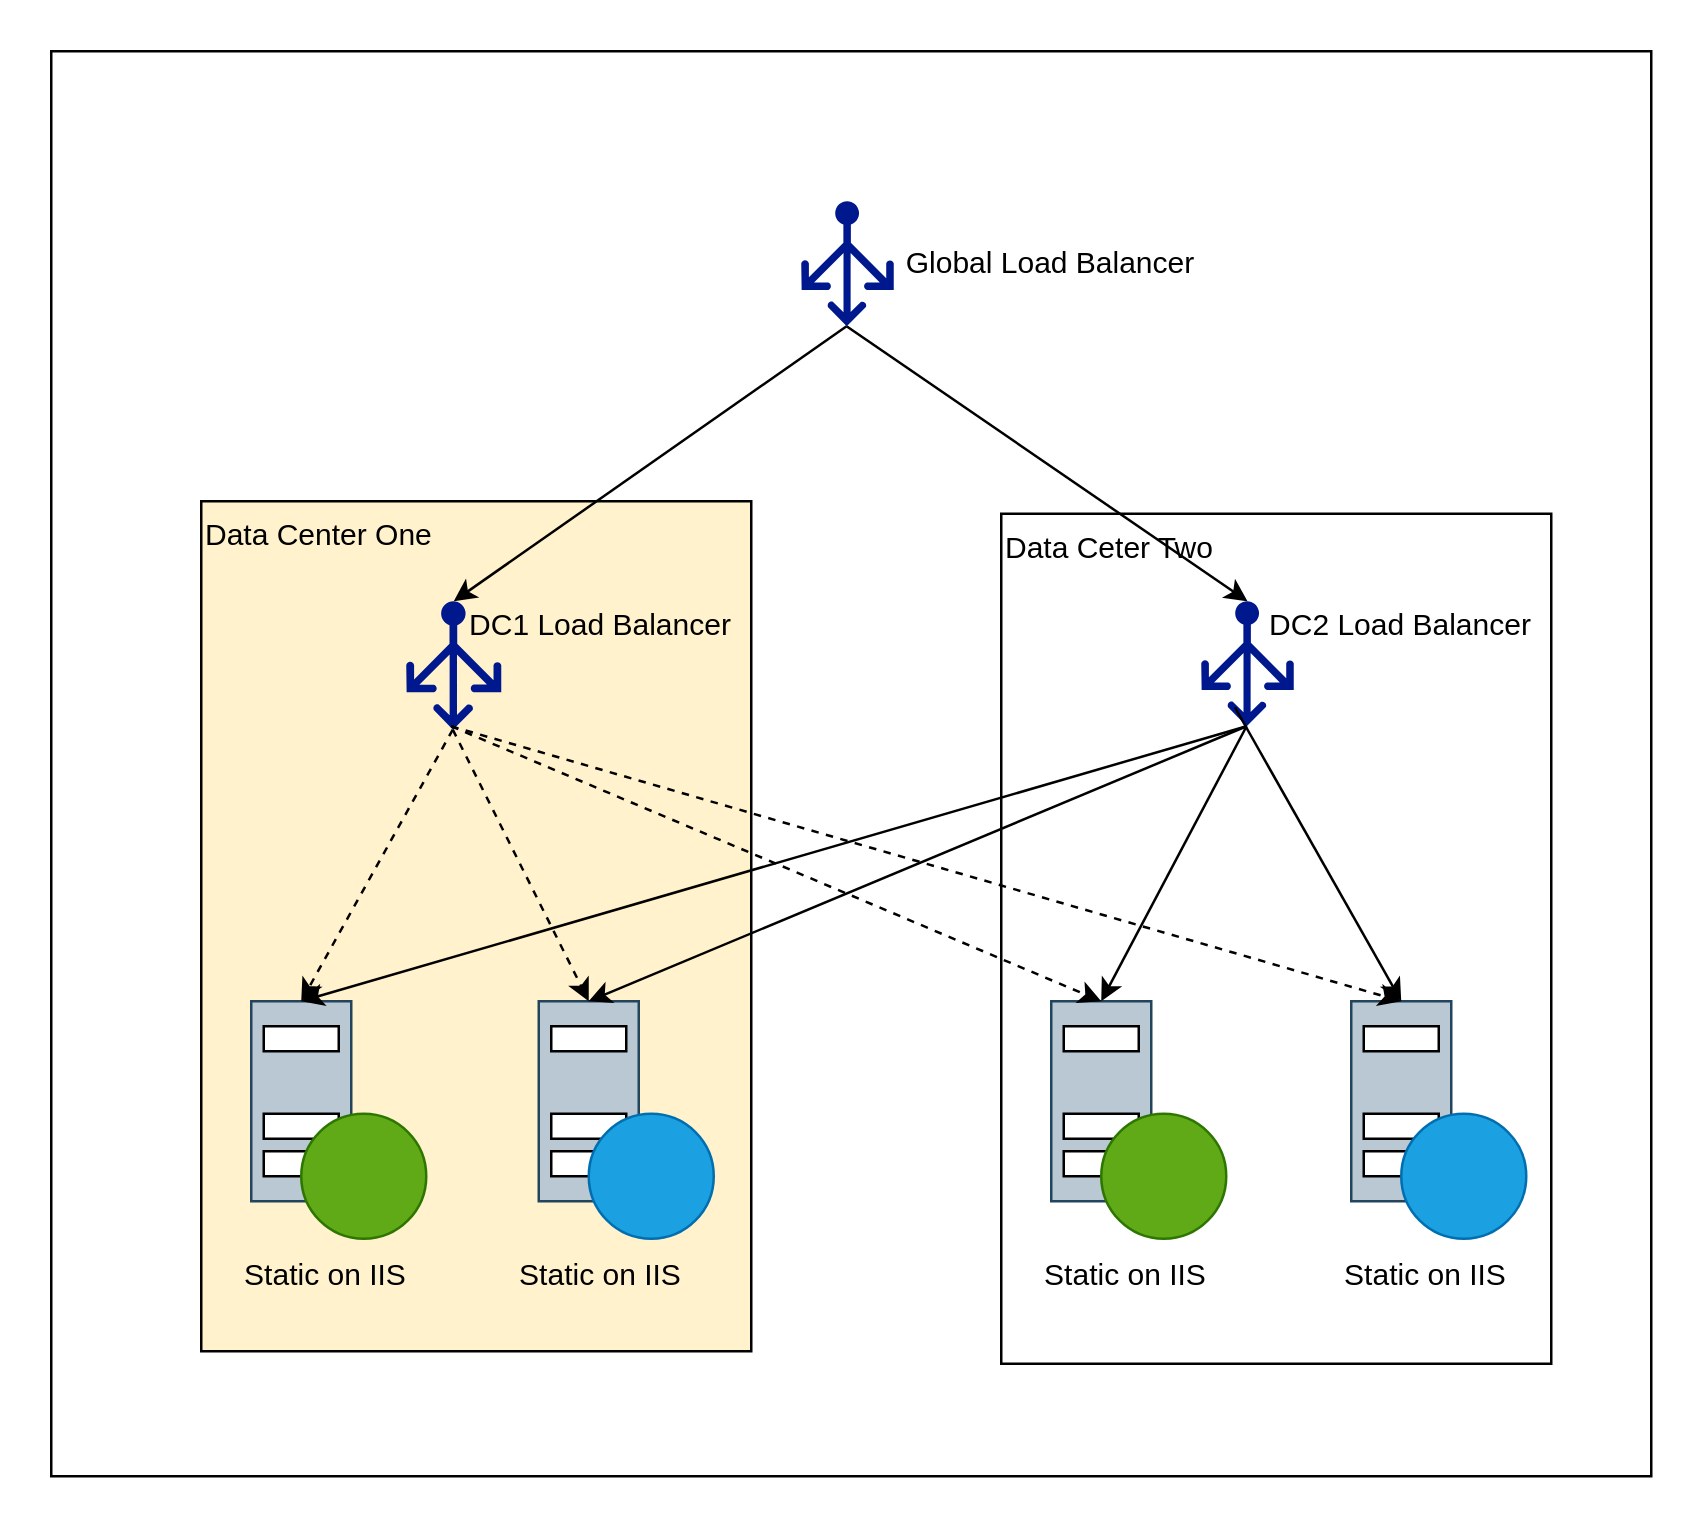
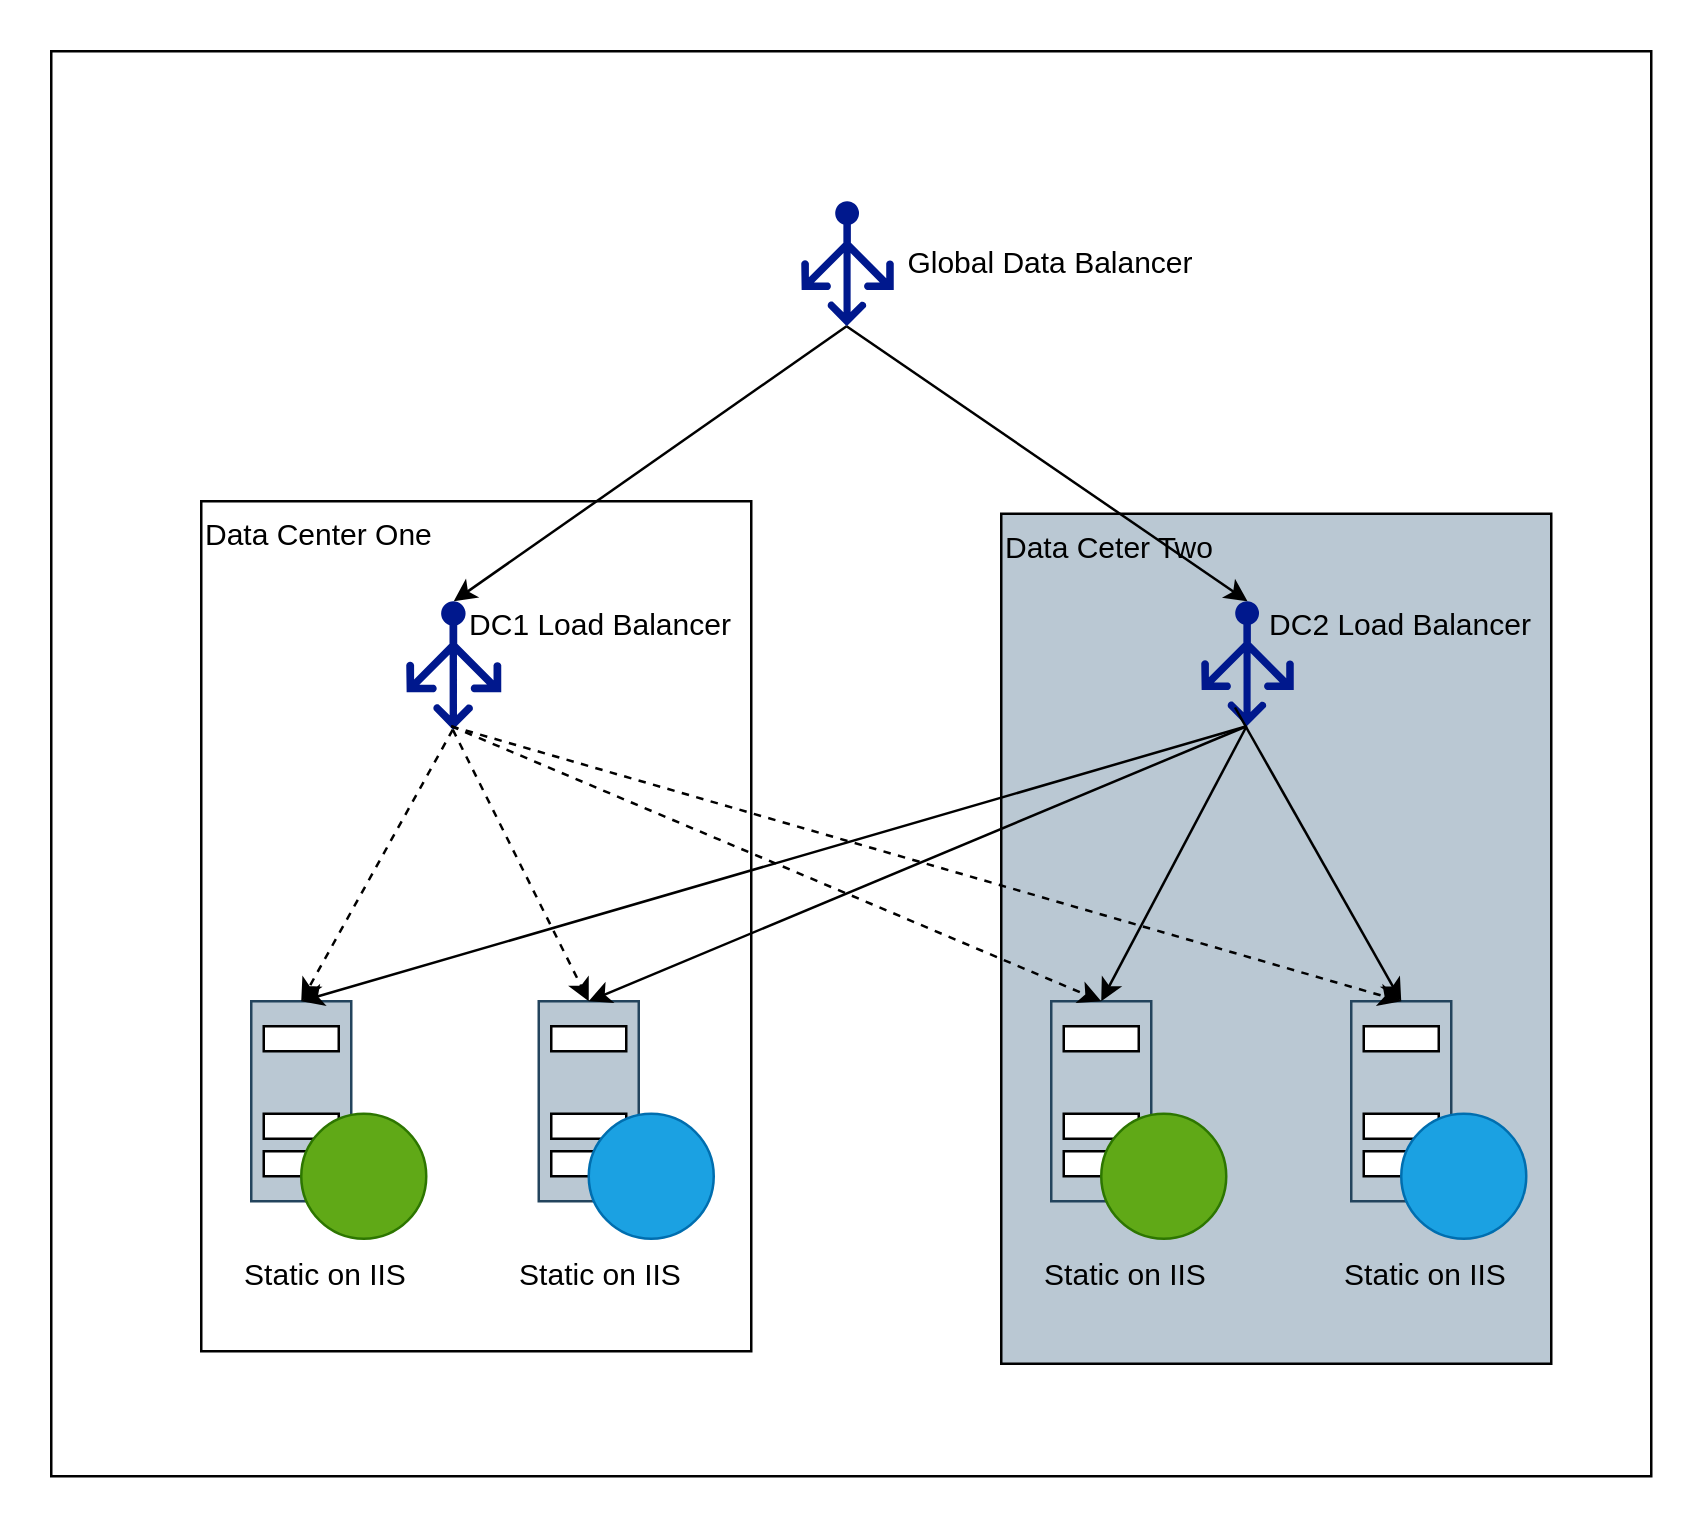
node "Global Load Balancer": label "Global Load Balancer" -> "Global Data Balancer"
node "Data Center One": fillcolor #fff2cc -> #ffffff
node "Data Ceter Two": fillcolor #ffffff -> #bac8d3
